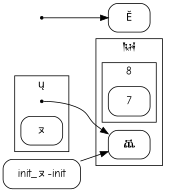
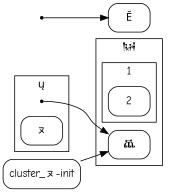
cluster "8": label "8" -> "1"
node "7": label "7" -> "2"
node "init_ㇴ-init": label "init_ㇴ-init" -> "cluster_ㇴ-init"
